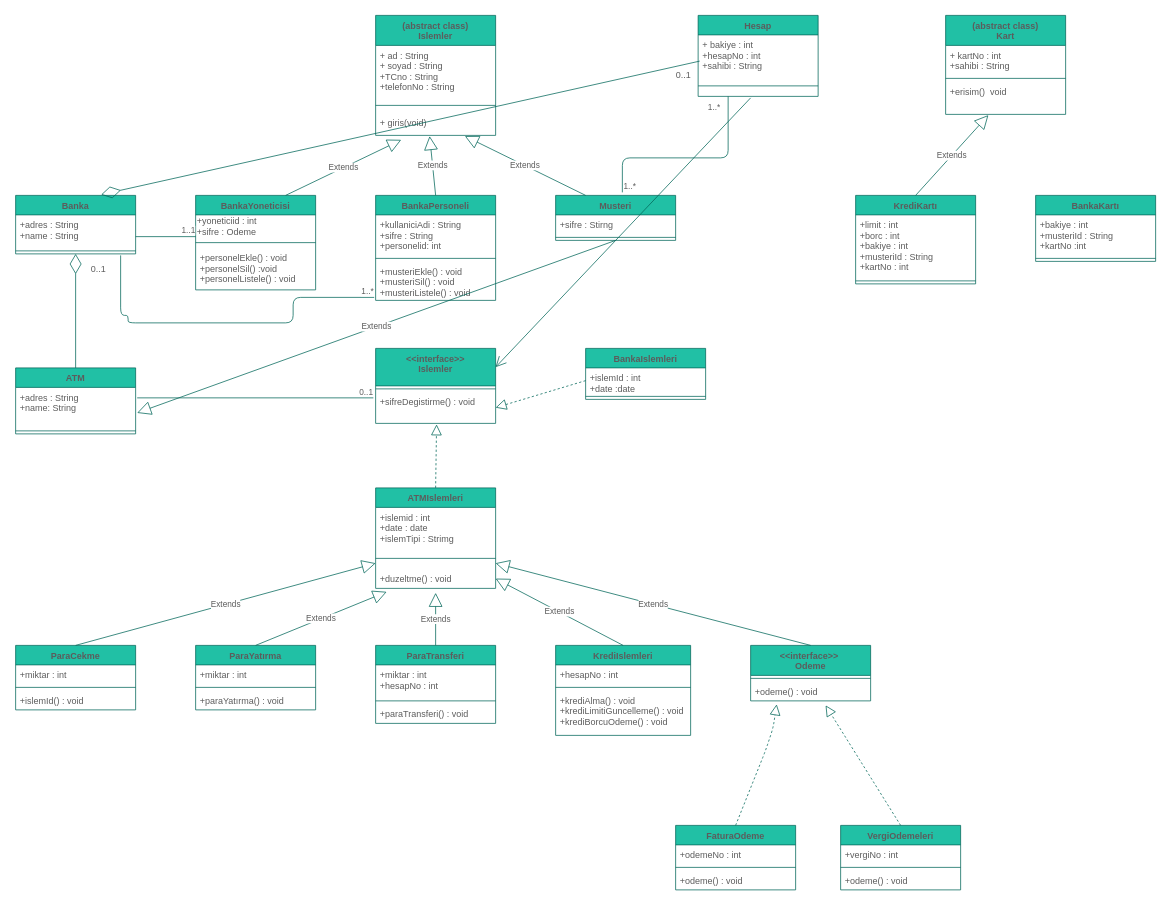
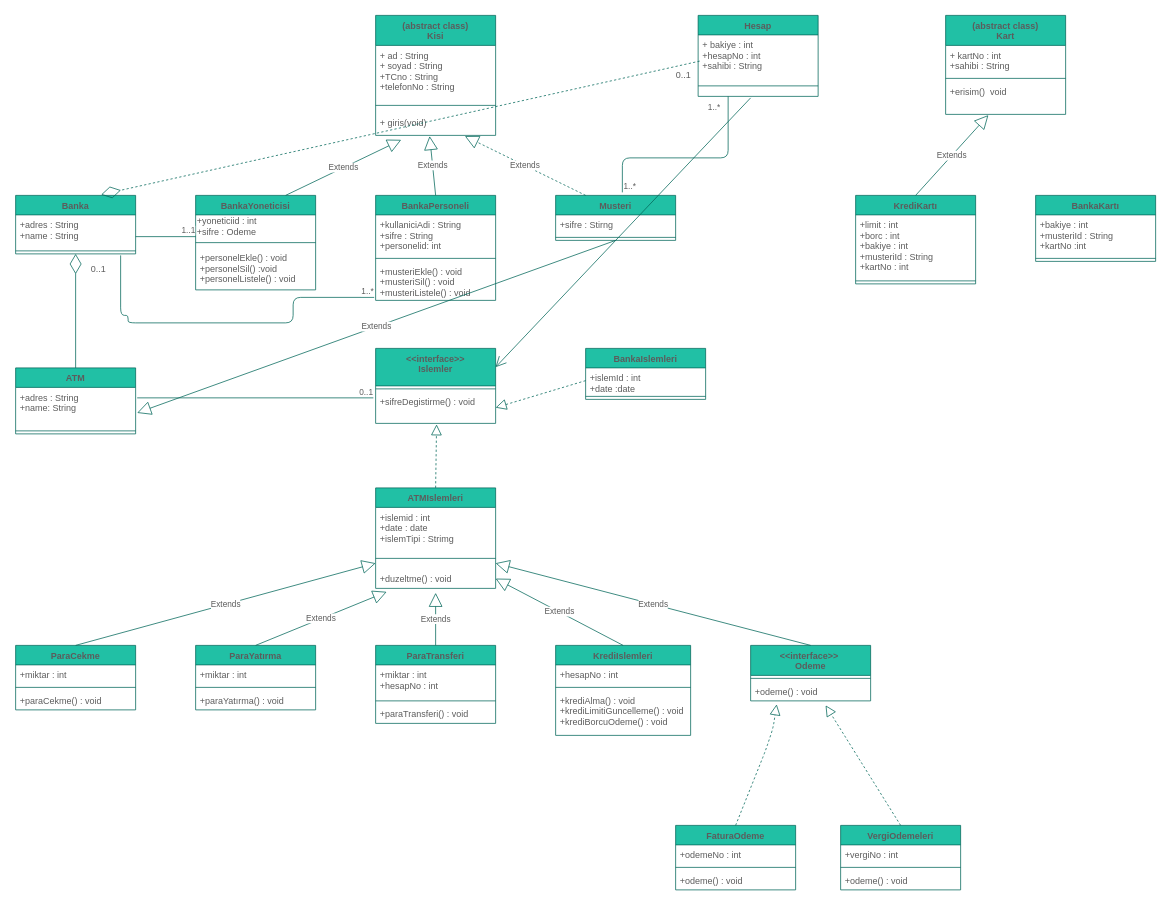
node "(abstract class) Islemler": label "(abstract class) Islemler" -> "(abstract class) Kisi"
edge "+ bakiye : int +hesapNo : int +sahibi : String" -> "Banka": style solid -> dashed
edge "Musteri" -> "+ giris(void)": style solid -> dashed
node "+islemId() : void": label "+islemId() : void" -> "+paraCekme() : void"
